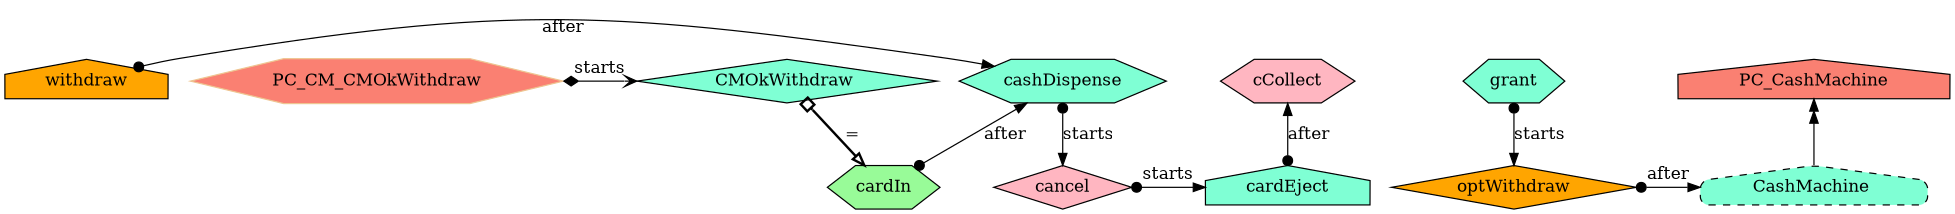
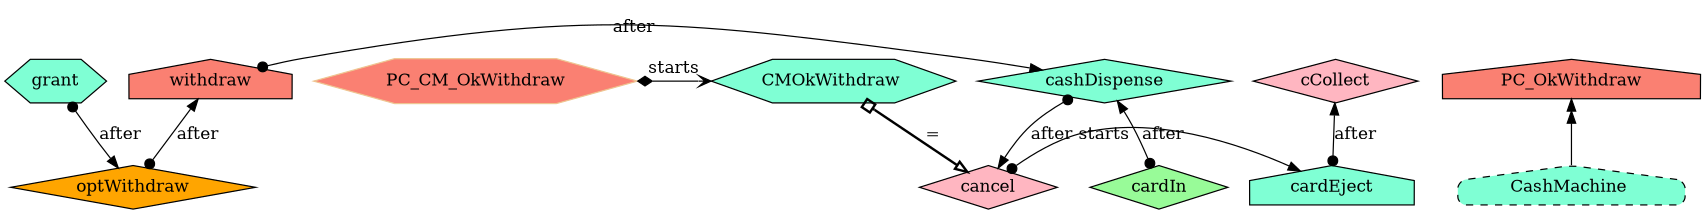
node "withdraw": fillcolor orange -> salmon
node "PC_CM_CMOkWithdraw": label "PC_CM_CMOkWithdraw" -> "PC_CM_OkWithdraw"
node "CMOkWithdraw": shape diamond -> hexagon
node "cashDispense": shape hexagon -> diamond
node "cCollect": shape hexagon -> diamond
node "PC_CashMachine": label "PC_CashMachine" -> "PC_OkWithdraw"
edge "CMOkWithdraw" -- "cardIn": now "CMOkWithdraw" -- "cancel"
edge "cashDispense" -- "cancel": label "starts" -> "after"
edge "grant" -- "optWithdraw": label "starts" -> "after"
node "cardIn": shape hexagon -> diamond
edge "optWithdraw" -- "CashMachine": now "optWithdraw" -- "withdraw"
